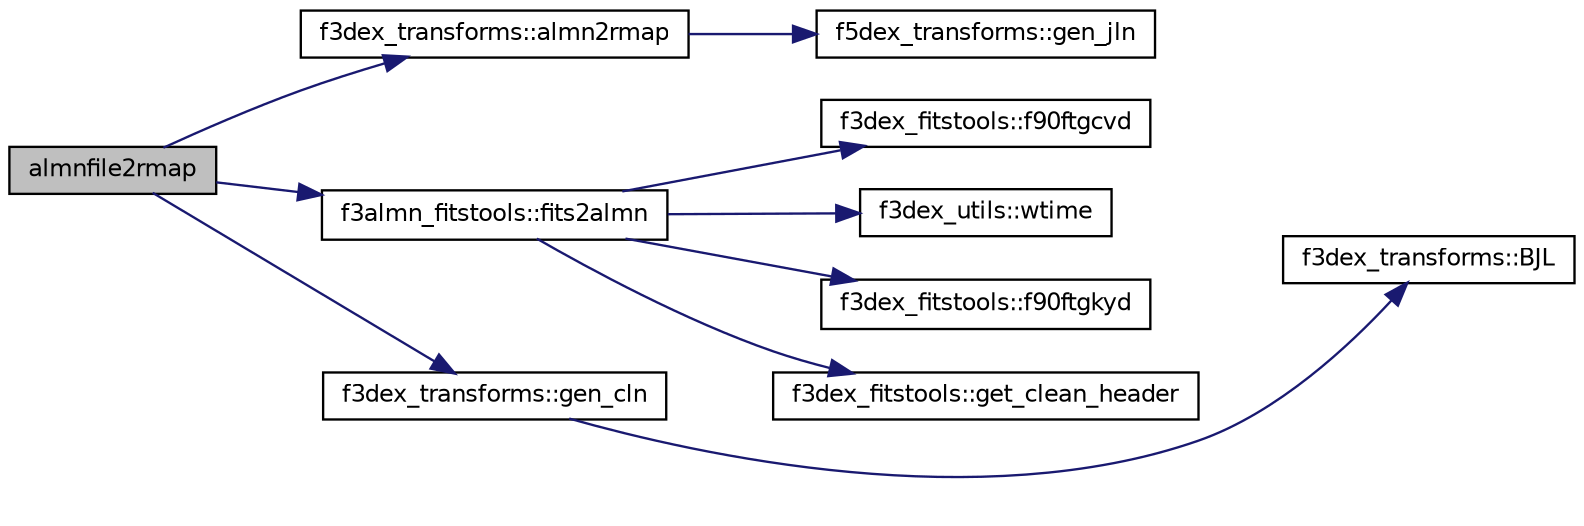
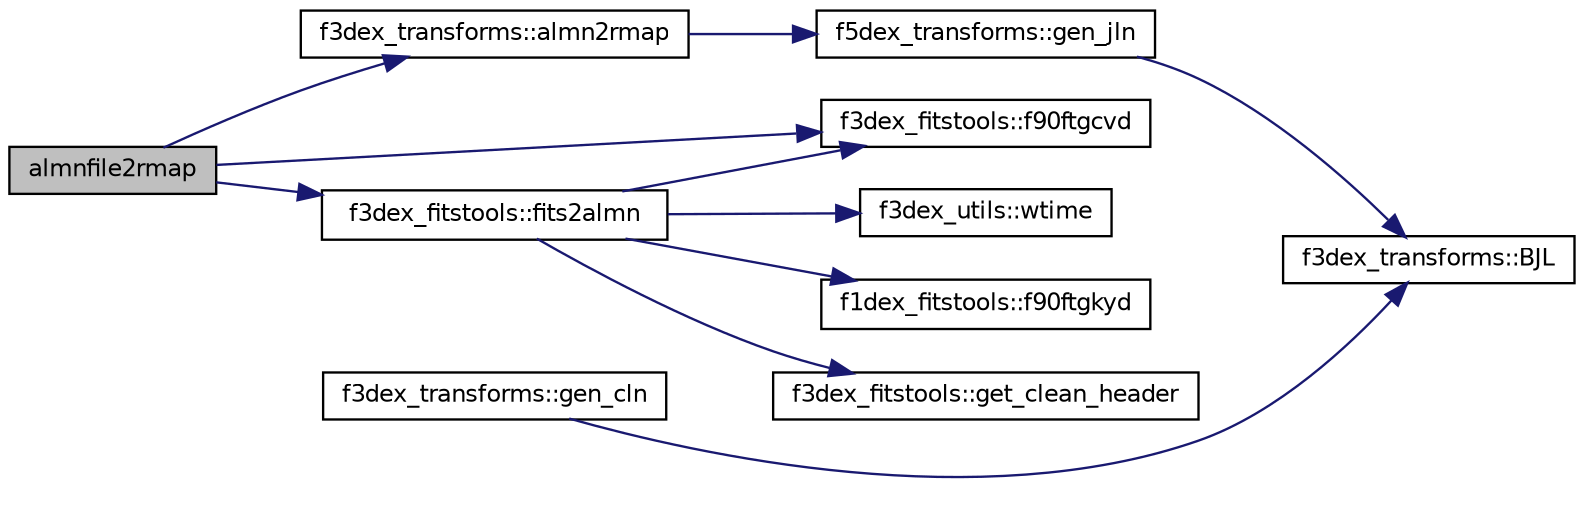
edge "f5dex_transforms::gen_jln" -> "f3dex_transforms::BJL": added
node "f3almn_fitstools::fits2almn": label "f3almn_fitstools::fits2almn" -> "f3dex_fitstools::fits2almn"
edge "almnfile2rmap" -> "f3dex_transforms::gen_cln": now "almnfile2rmap" -> "f3dex_fitstools::f90ftgcvd"
node "f3dex_fitstools::f90ftgkyd": label "f3dex_fitstools::f90ftgkyd" -> "f1dex_fitstools::f90ftgkyd"
